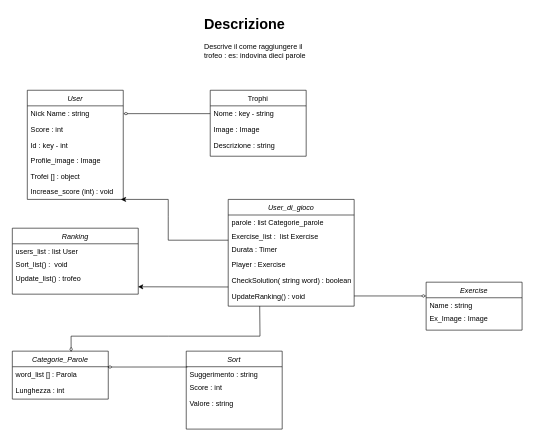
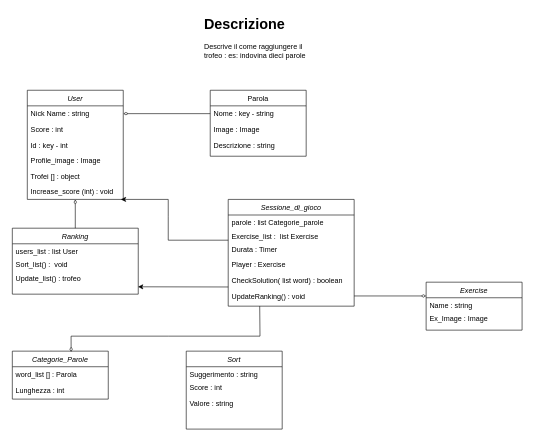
node "Trophi": label "Trophi" -> "Parola"
node "User_di_gioco": label "User_di_gioco" -> "Sessione_di_gioco"
edge "Ranking" -> "Increase_score (int) : void": added
node "CheckSolution( string word) : boolean": label "CheckSolution( string word) : boolean" -> "CheckSolution( list word) : boolean"
edge "Suggerimento : string" -> "word_list [] : Parola": removed
